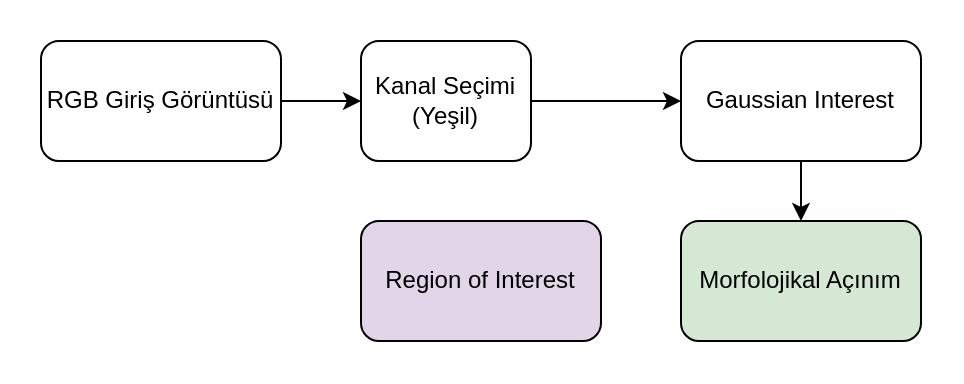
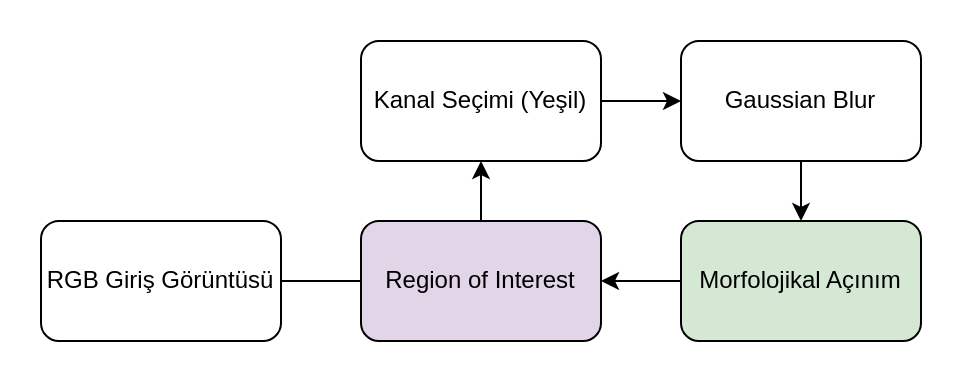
node "RGB Giriş Görüntüsü": moved (161, 101) -> (161, 281)
node "Kanal Seçimi (Yeşil)": size 170x120 -> 240x120
node "Gaussian Interest": label "Gaussian Interest" -> "Gaussian Blur"
edge "Morfolojikal Açınım" -> "Region of Interest": added
